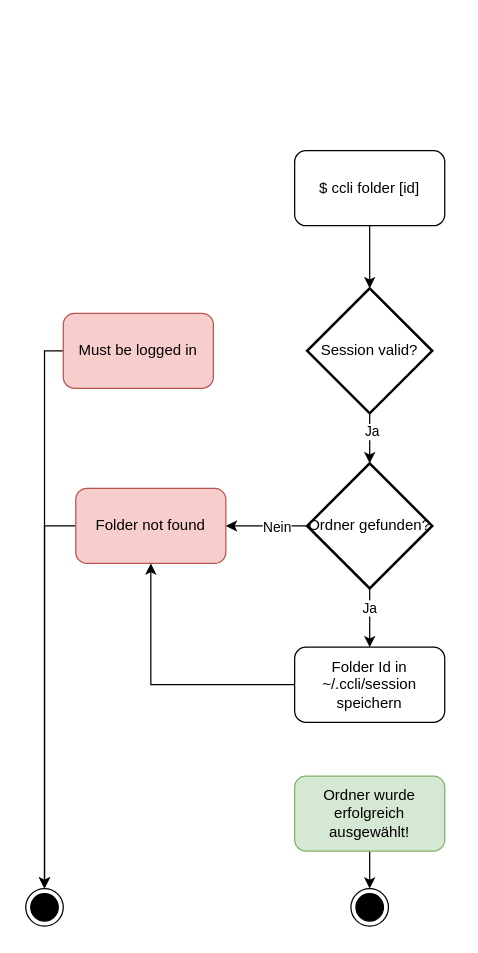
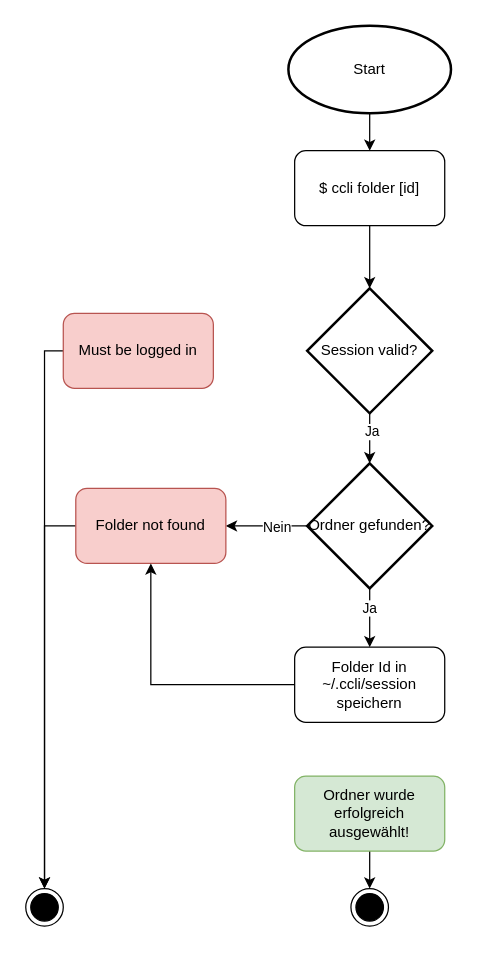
node "Start": added
edge "Start" -> "$ ccli folder [id]": added
